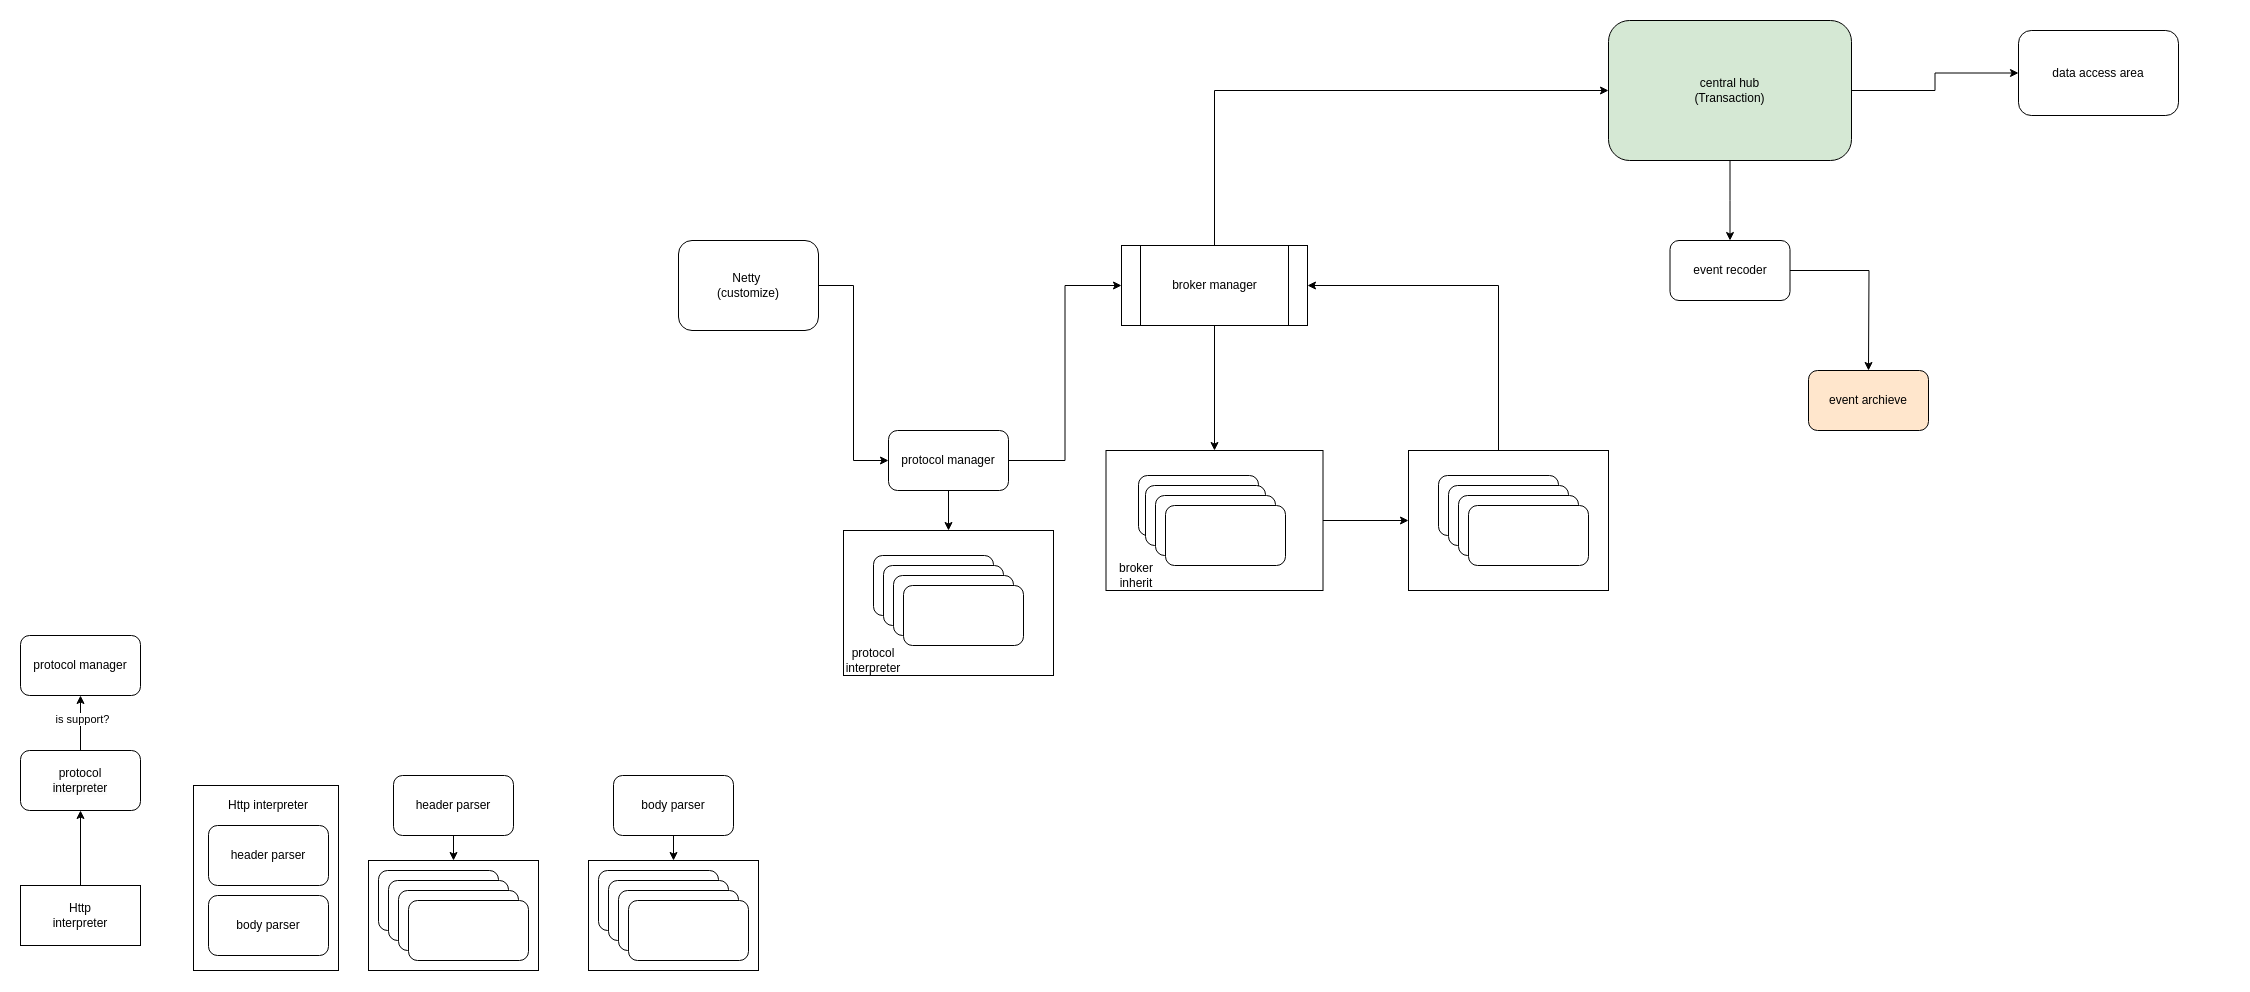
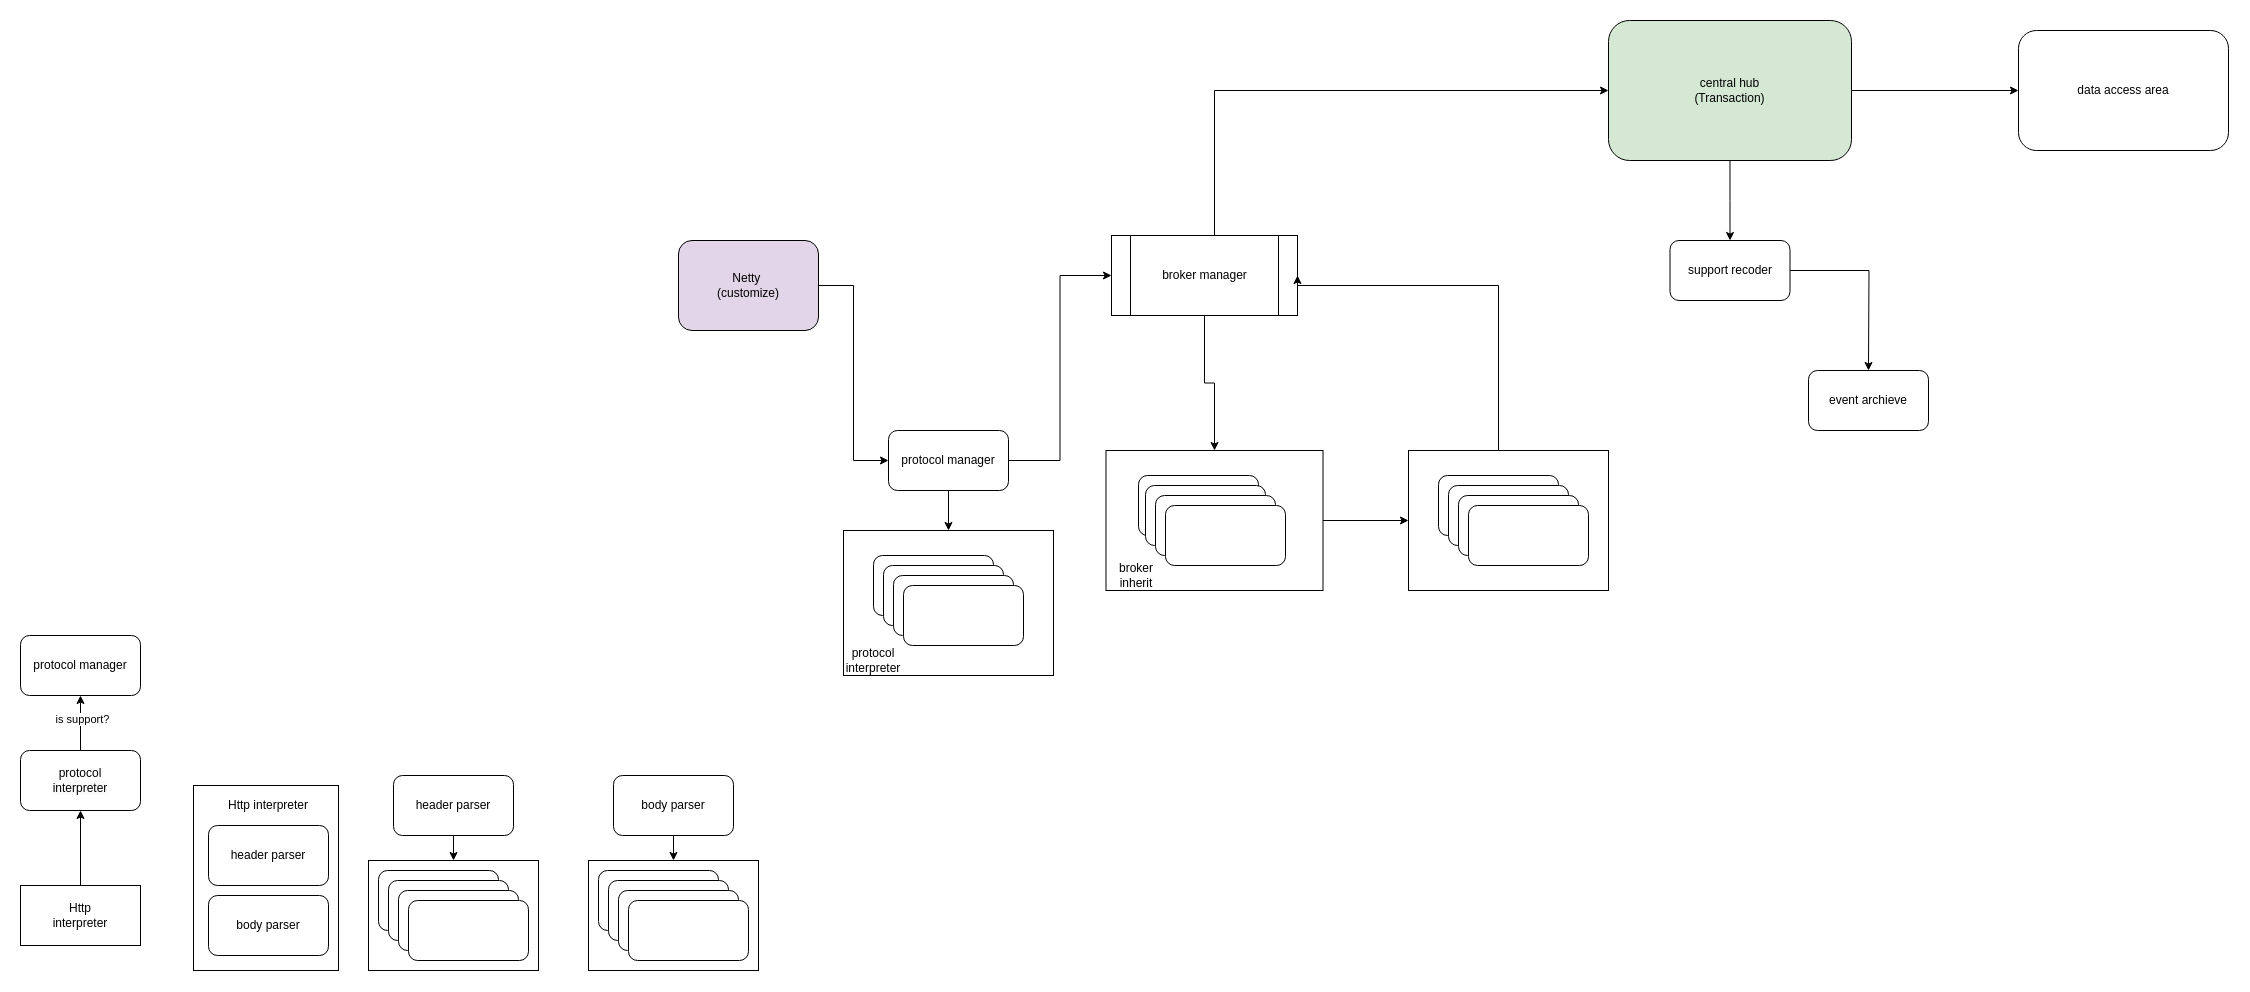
node "data access area": size 160x85 -> 210x120
node "event recoder": label "event recoder" -> "support recoder"
node "Netty (customize)": fillcolor #ffffff -> #e1d5e7
node "broker manager": moved (1215, 286) -> (1205, 276)
node "event archieve": fillcolor #ffe6cc -> #ffffff
